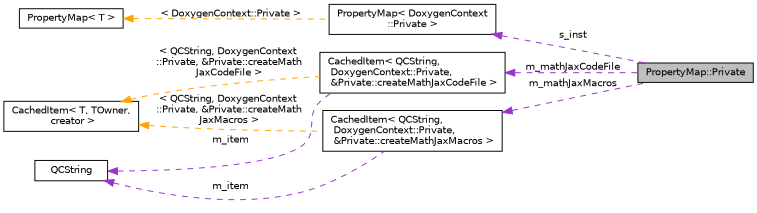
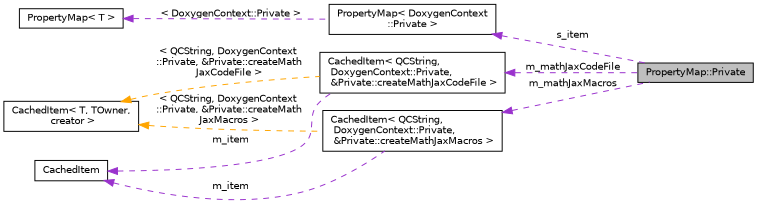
edge "PropertyMap< DoxygenContext ::Private >" -> "PropertyMap< T >": color orange -> darkorchid3
edge "PropertyMap::Private" -> "PropertyMap< DoxygenContext ::Private >": label " s_inst" -> " s_item"
node "QCString": label "QCString" -> "CachedItem"
